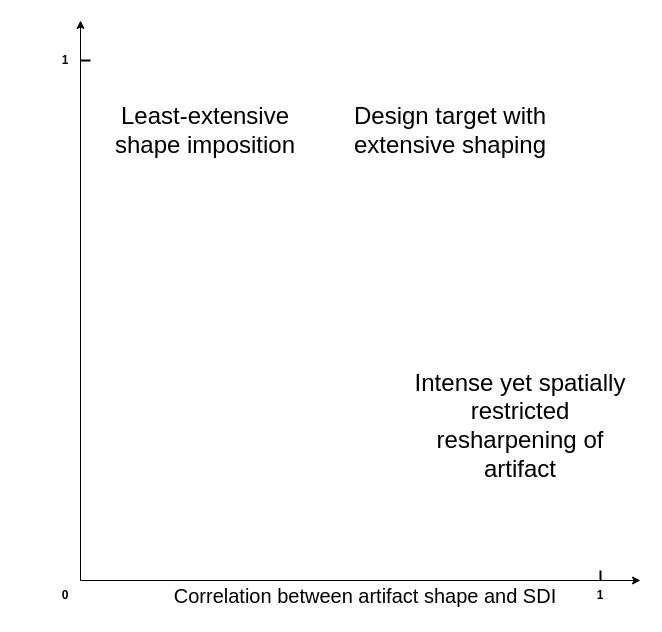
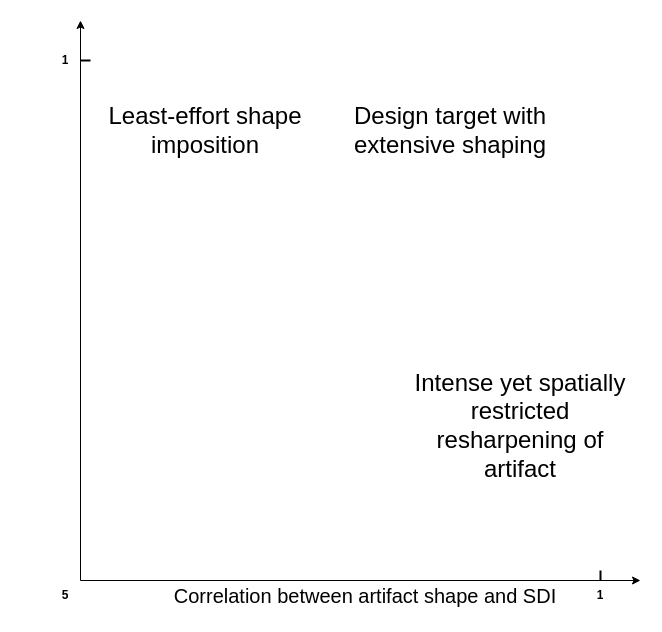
node "Least-extensive shape imposition": label "Least-extensive shape imposition" -> "Least-effort shape imposition"
node "0": label "0" -> "5"
